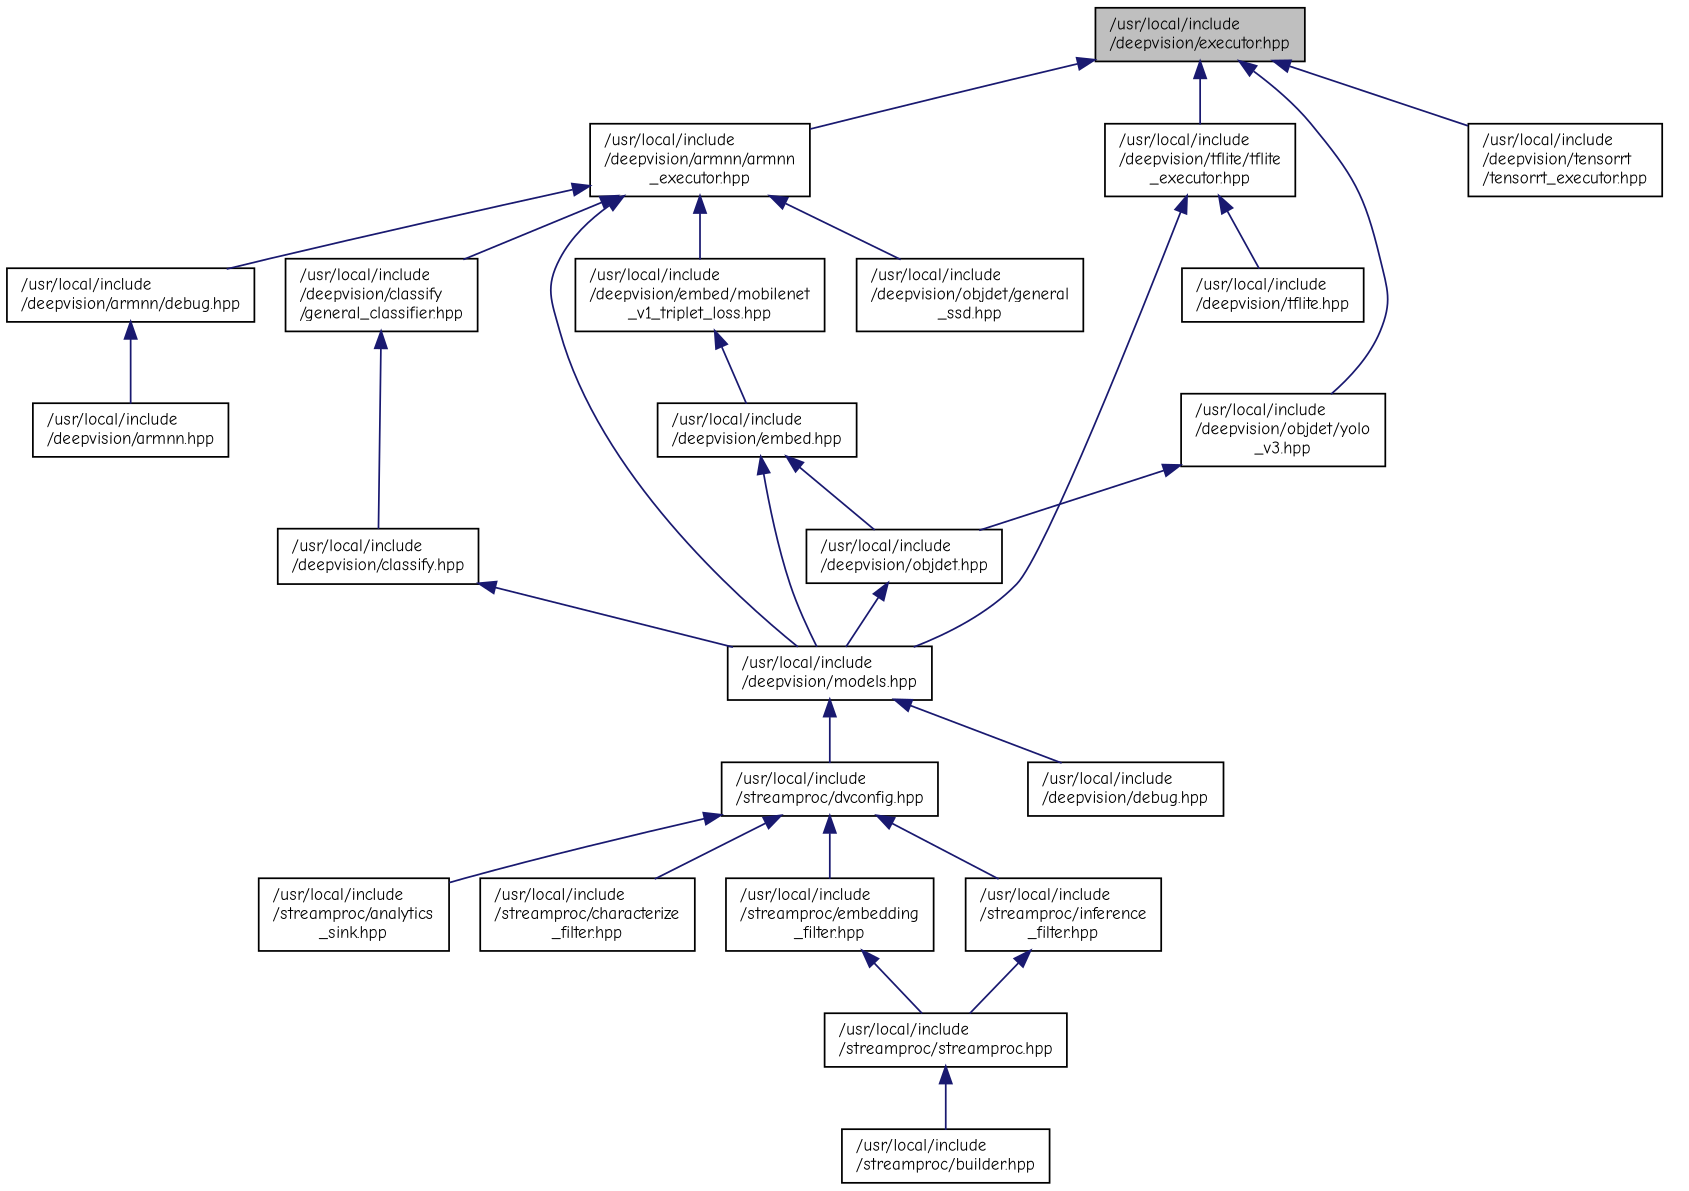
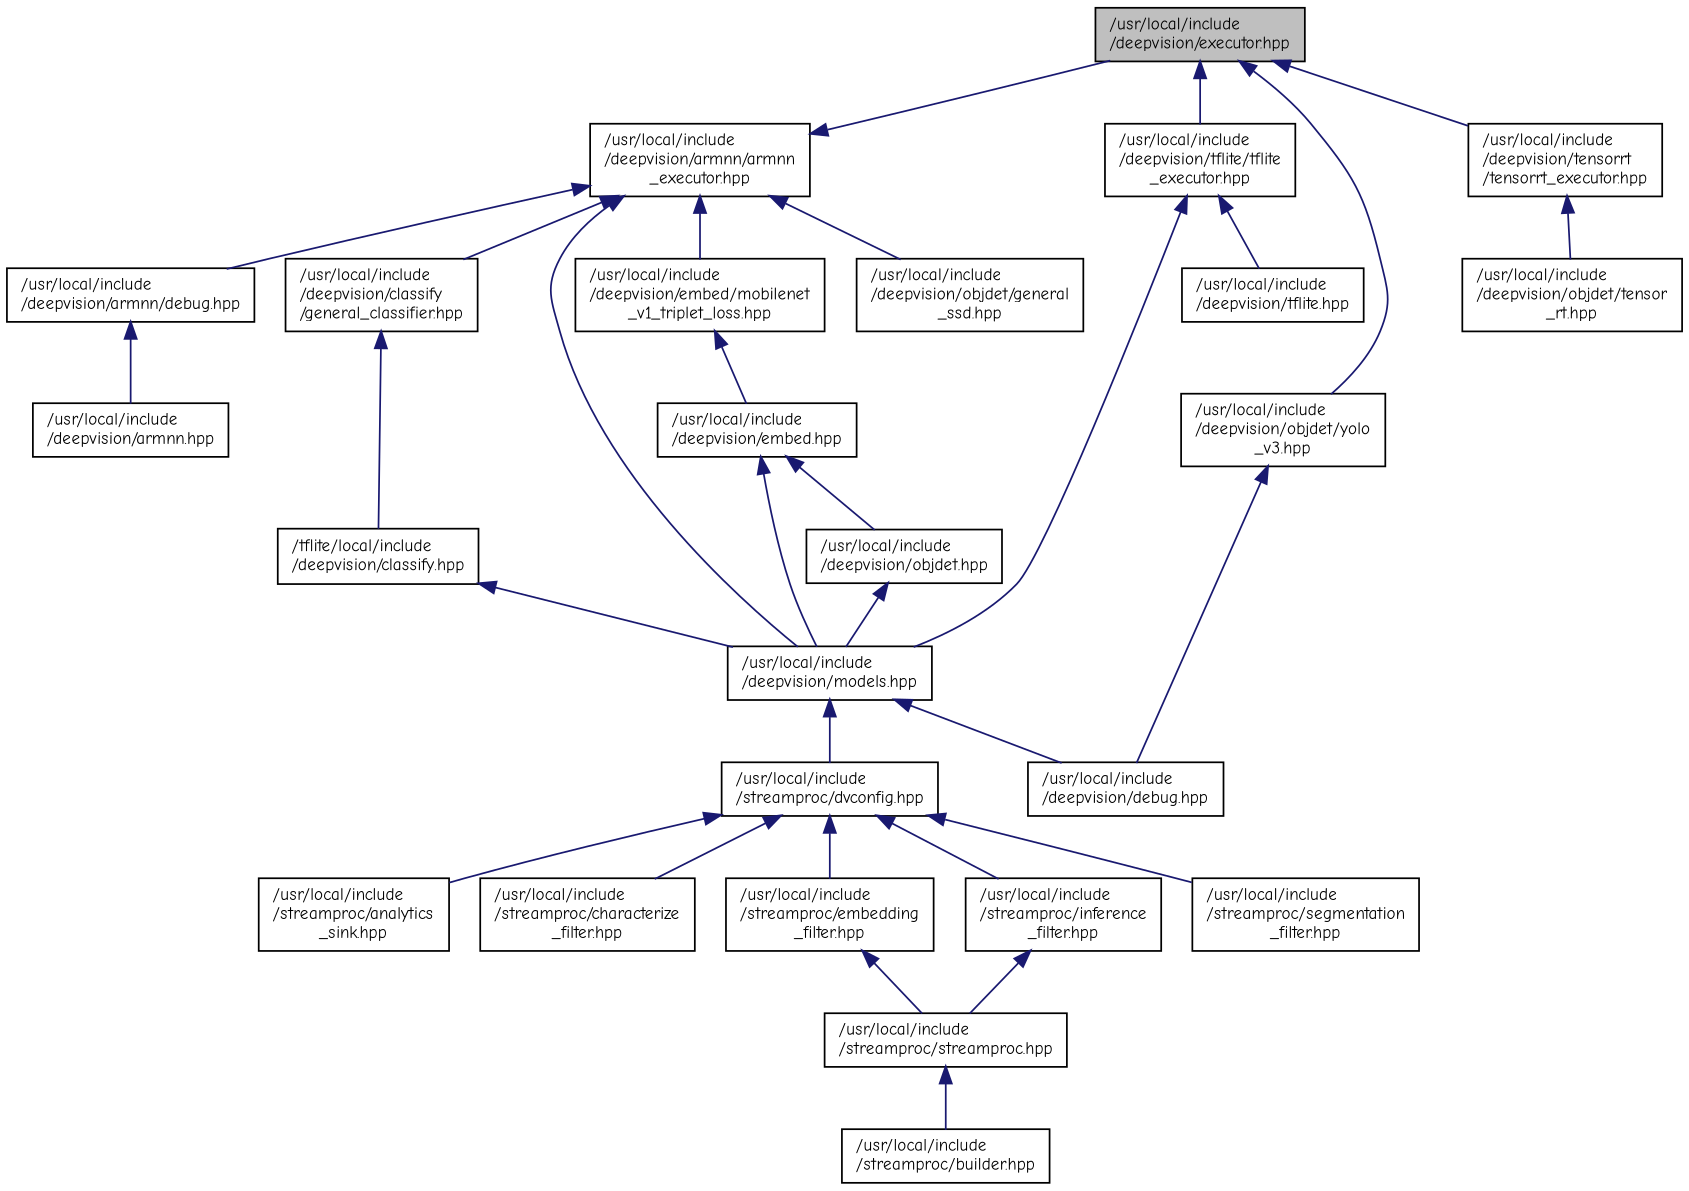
edge "/usr/local/include /deepvision/armnn/armnn _executor.hpp" -> "/usr/local/include /deepvision/executor.hpp": reversed
node "/usr/local/include /deepvision/objdet/tensor _rt.hpp": added
edge "/usr/local/include /deepvision/objdet.hpp" -> "/usr/local/include /deepvision/objdet/yolo _v3.hpp": now "/usr/local/include /deepvision/debug.hpp" -> "/usr/local/include /deepvision/objdet/yolo _v3.hpp"
node "/usr/local/include /deepvision/classify.hpp": label "/usr/local/include /deepvision/classify.hpp" -> "/tflite/local/include /deepvision/classify.hpp"
node "/usr/local/include /streamproc/segmentation _filter.hpp": added
